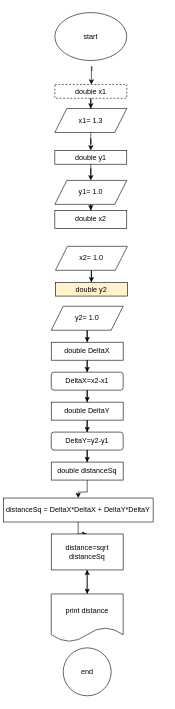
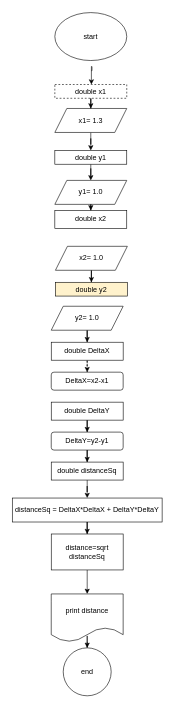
edge "double DeltaX" -> "DeltaX=x2-x1": style solid -> dashed
edge "DeltaX=x2-x1" -> "double DeltaY": removed
node "distanceSq = DeltaX*DeltaX + DeltaY*DeltaY": moved (78, 510) -> (87, 510)
edge "print distance" -> "distance=sqrt distanceSq": now "print distance" -> "end"
